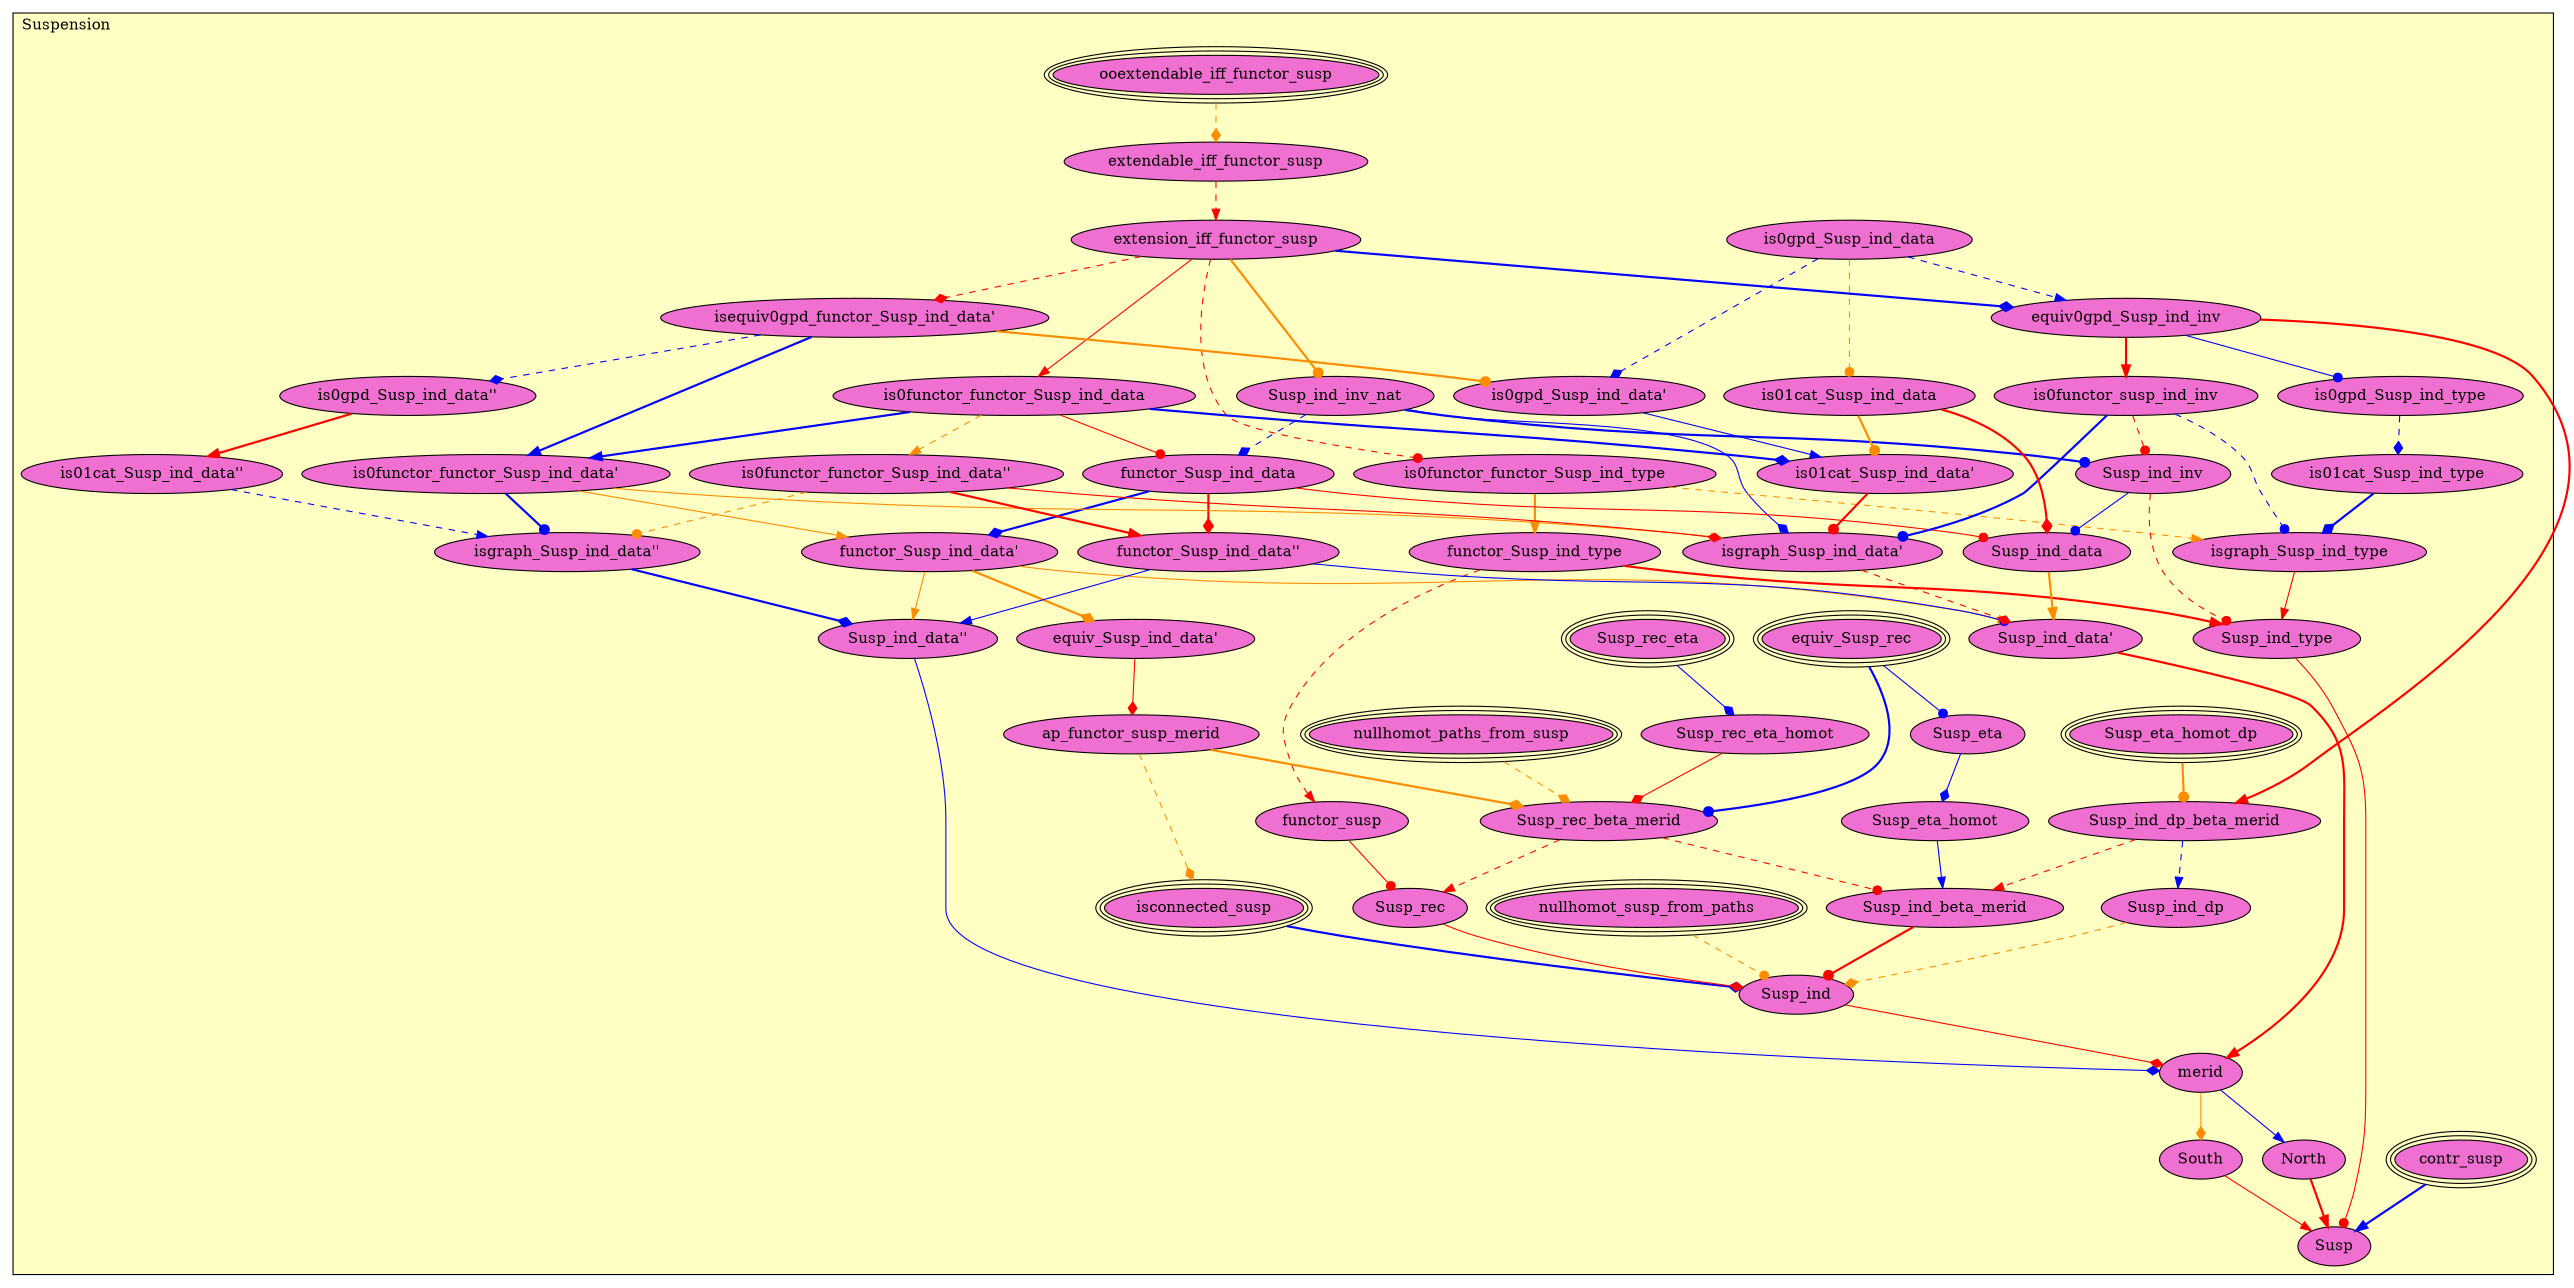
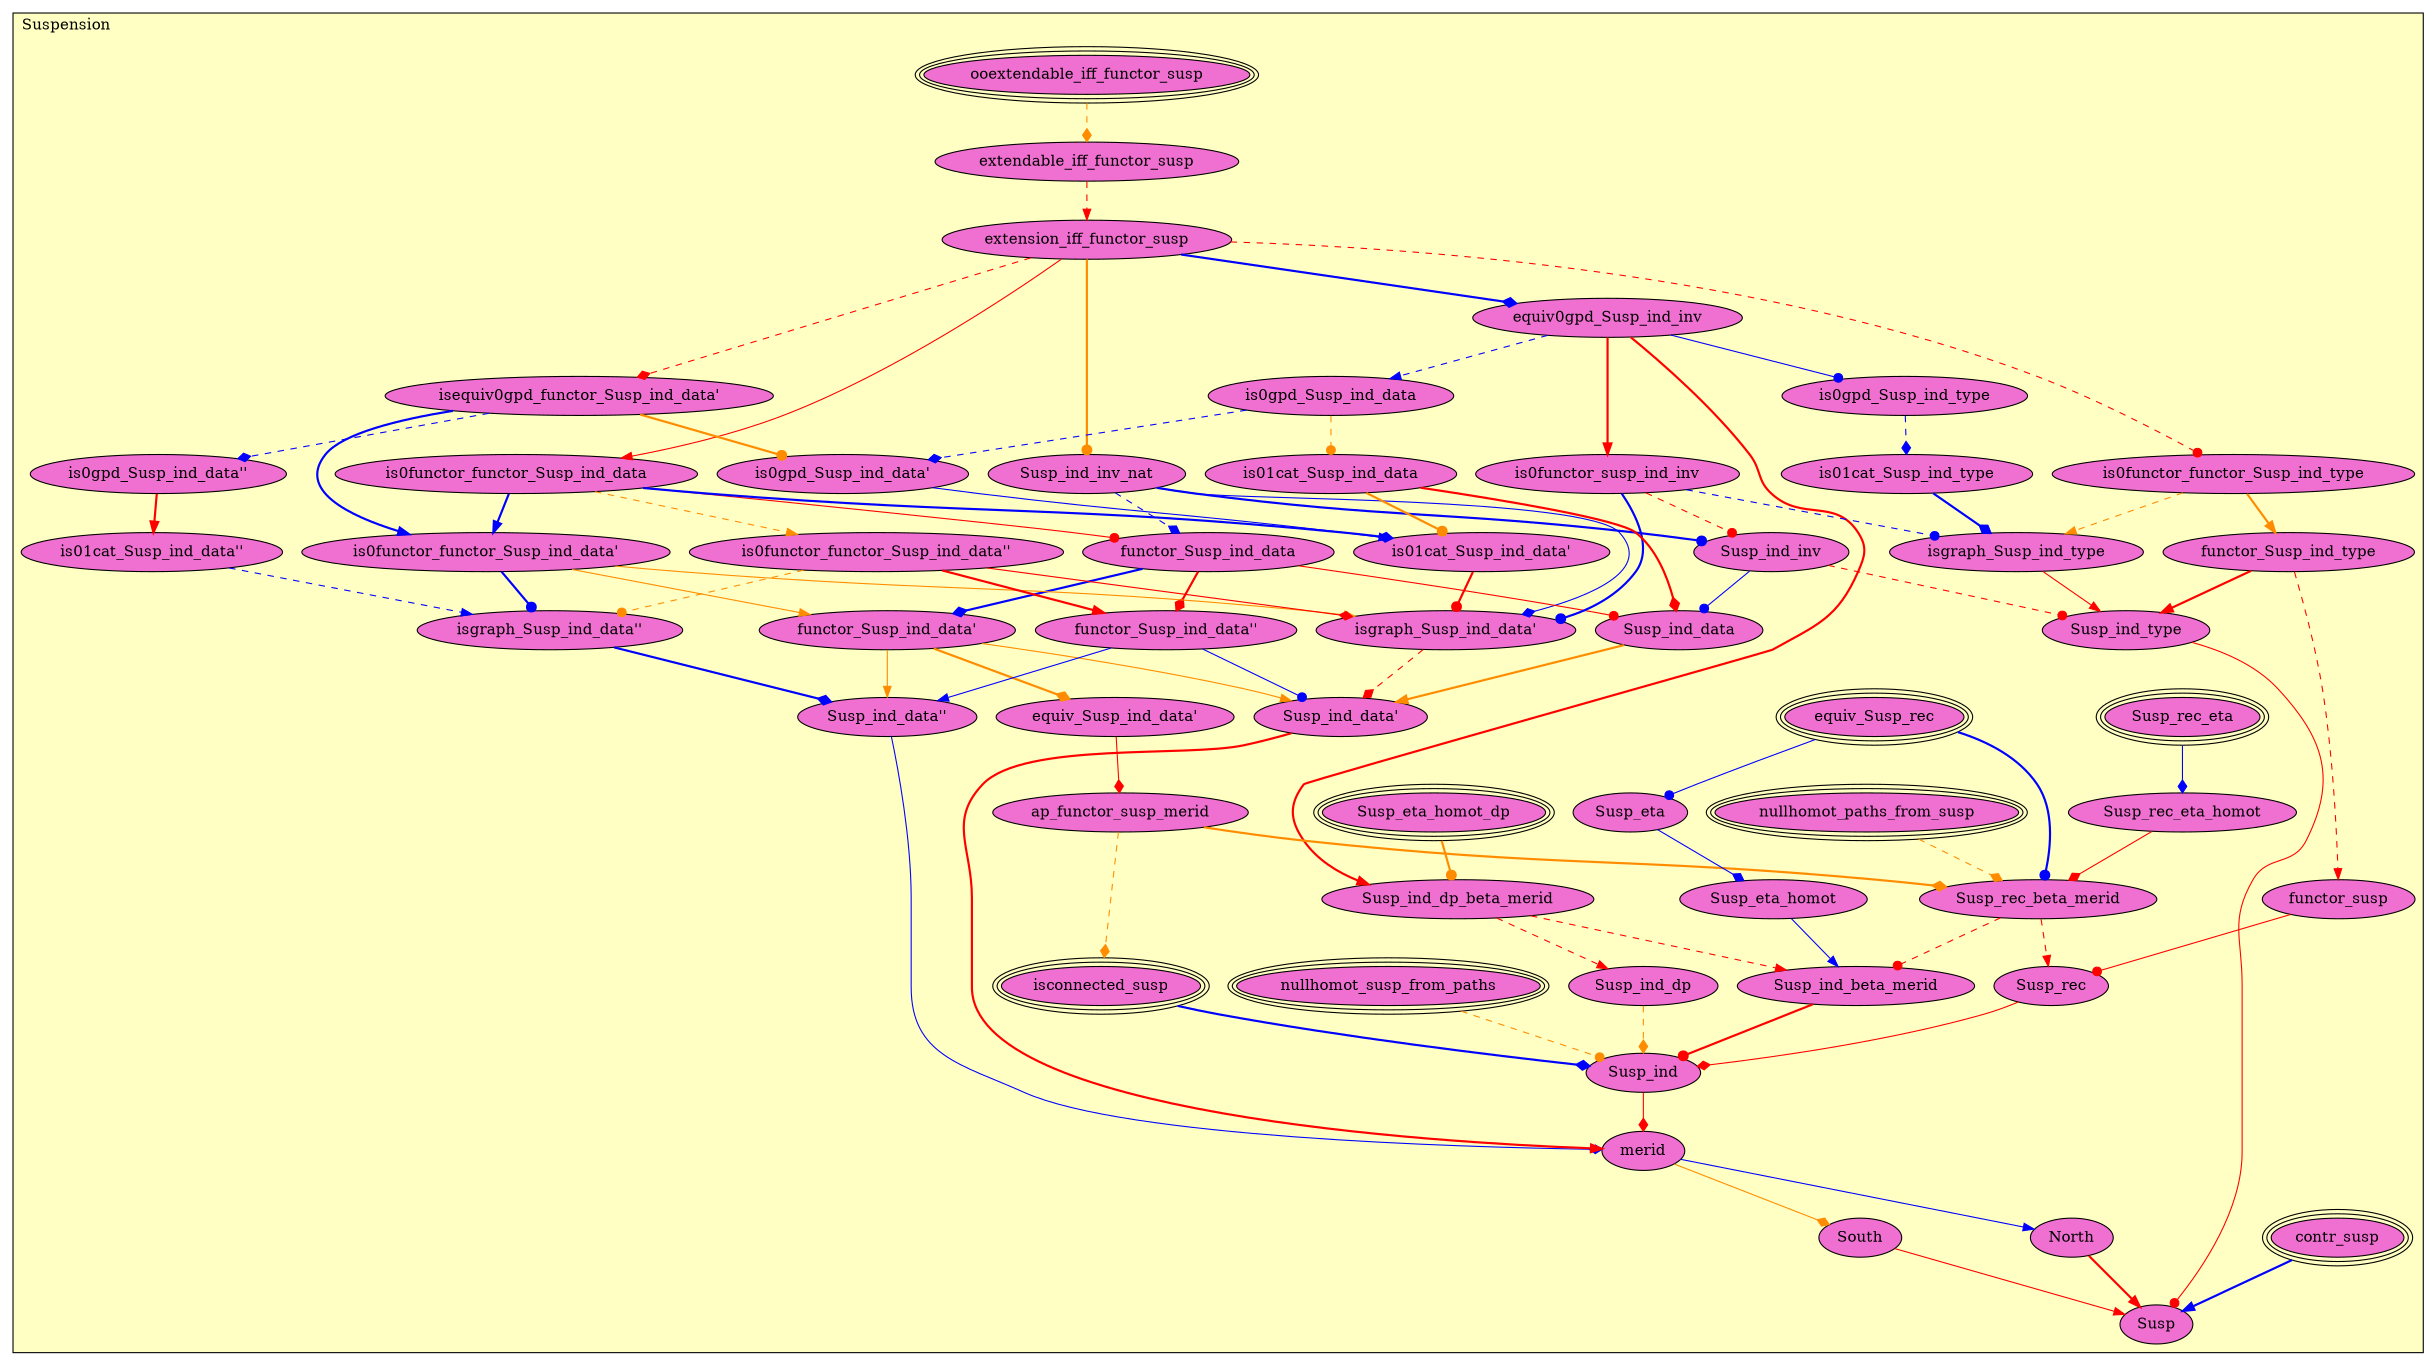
edge "is0gpd_Susp_ind_data" -> "equiv0gpd_Susp_ind_inv": reversed
edge "Susp_ind_dp_beta_merid" -> "Susp_ind_dp": color blue -> red
